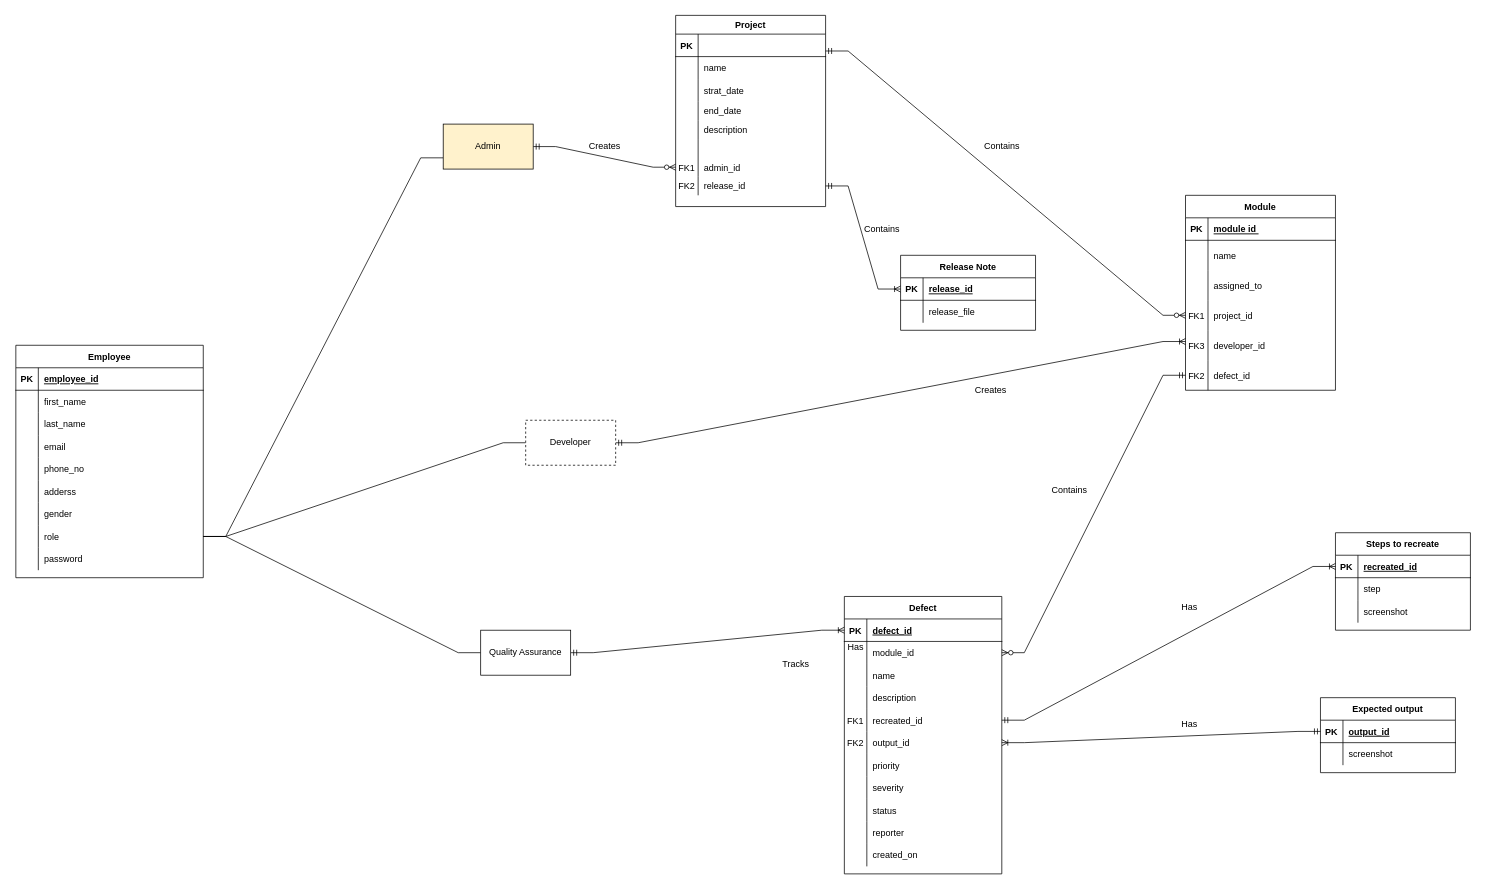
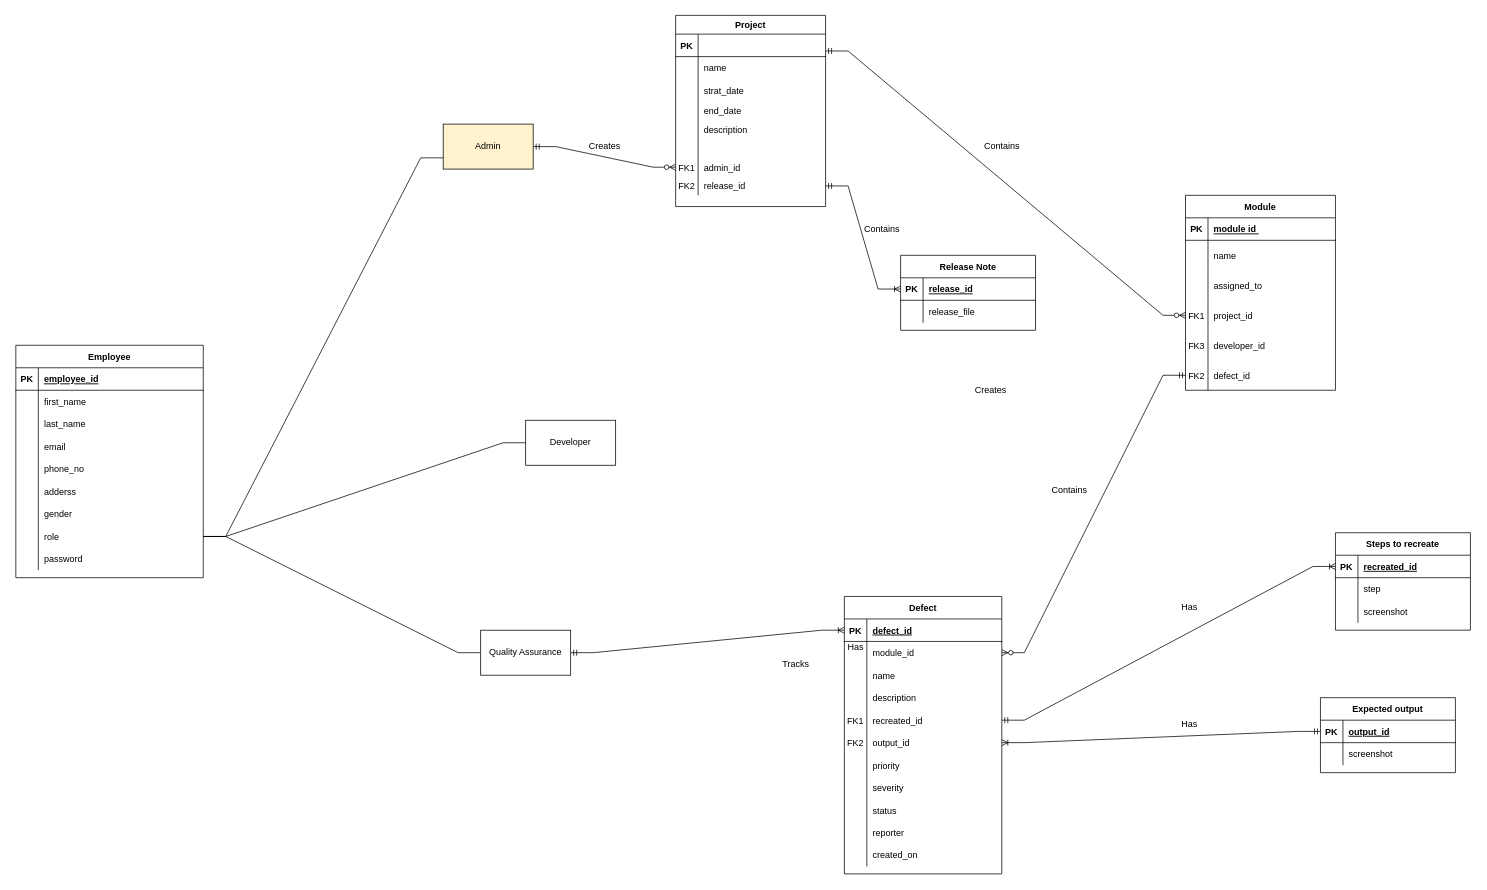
edge "Module" -- "Developer": removed
node "Developer": style dashed -> solid
